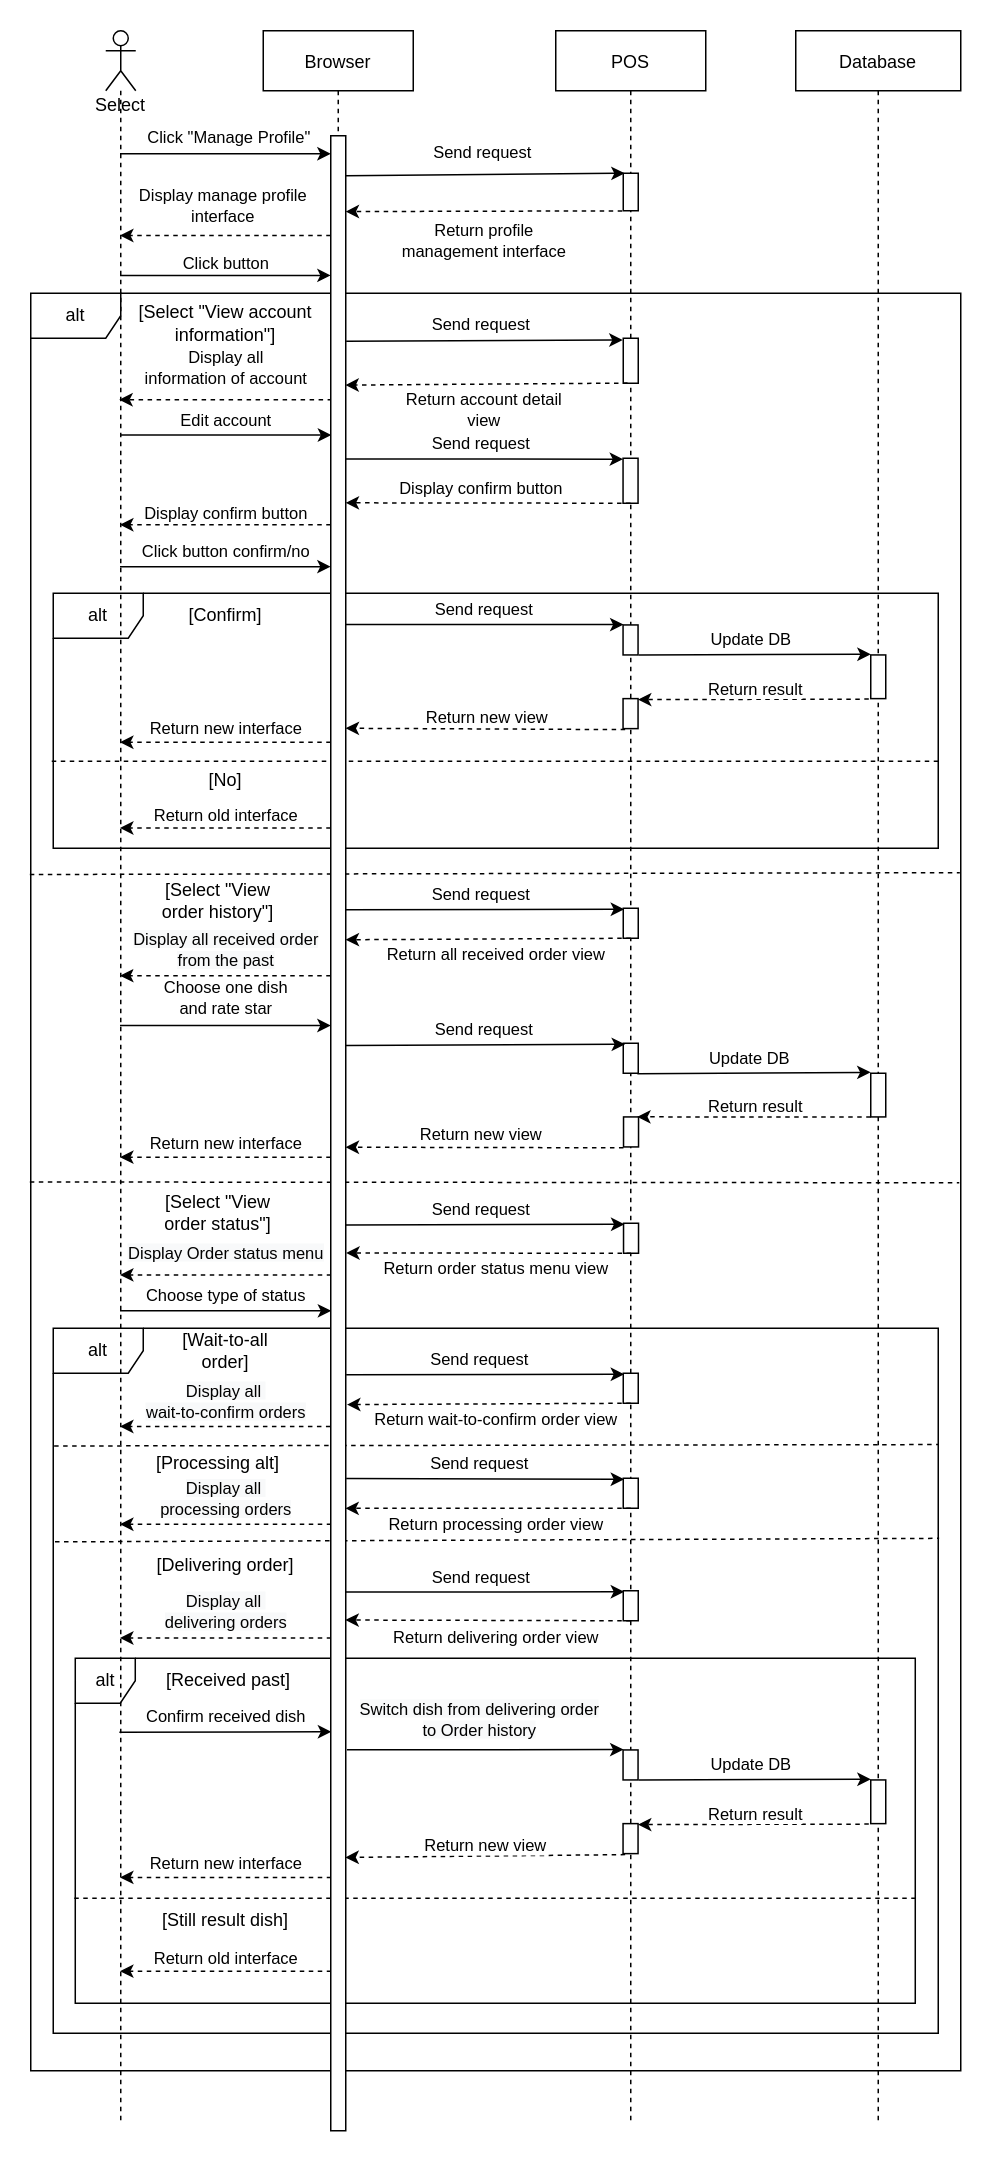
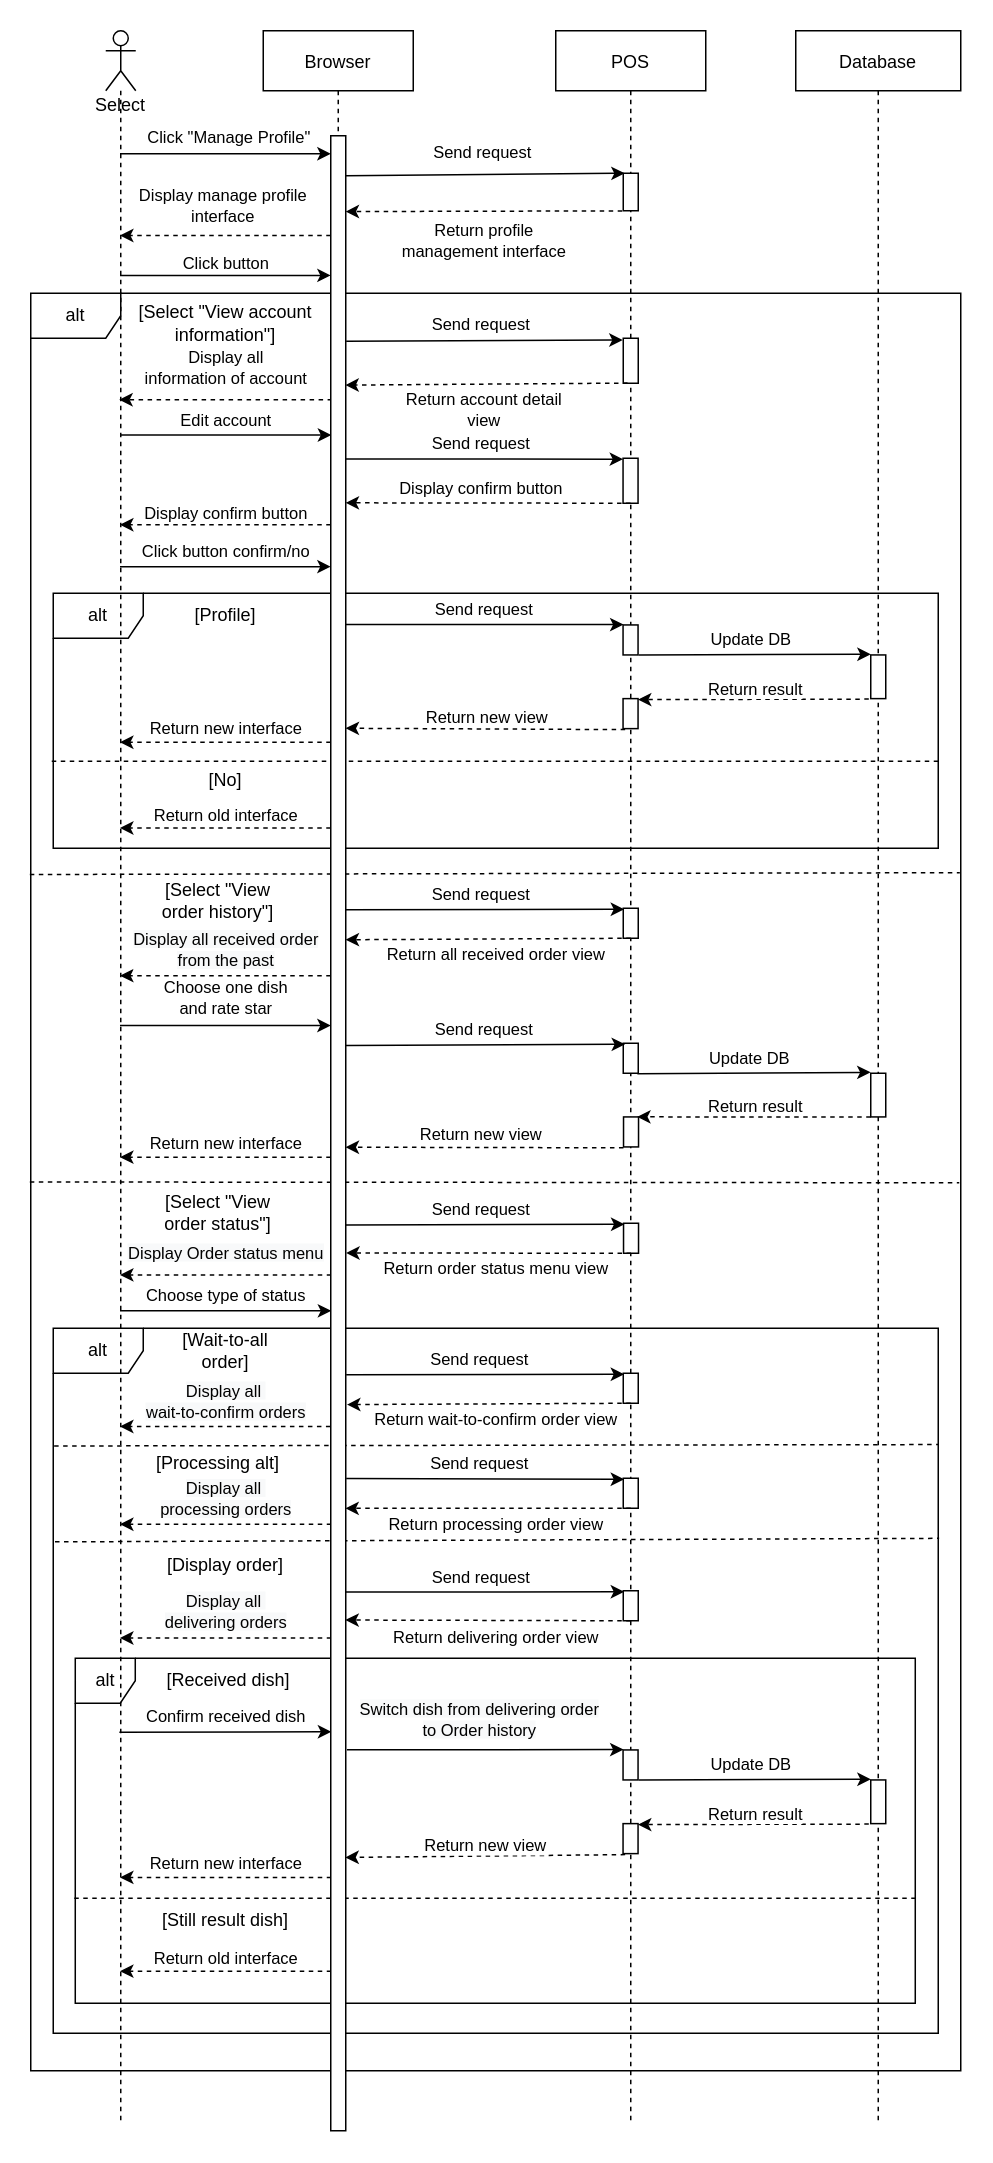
node "[Confirm]": label "[Confirm]" -> "[Profile]"
node "[Delivering order]": label "[Delivering order]" -> "[Display order]"
node "[Received past]": label "[Received past]" -> "[Received dish]"
